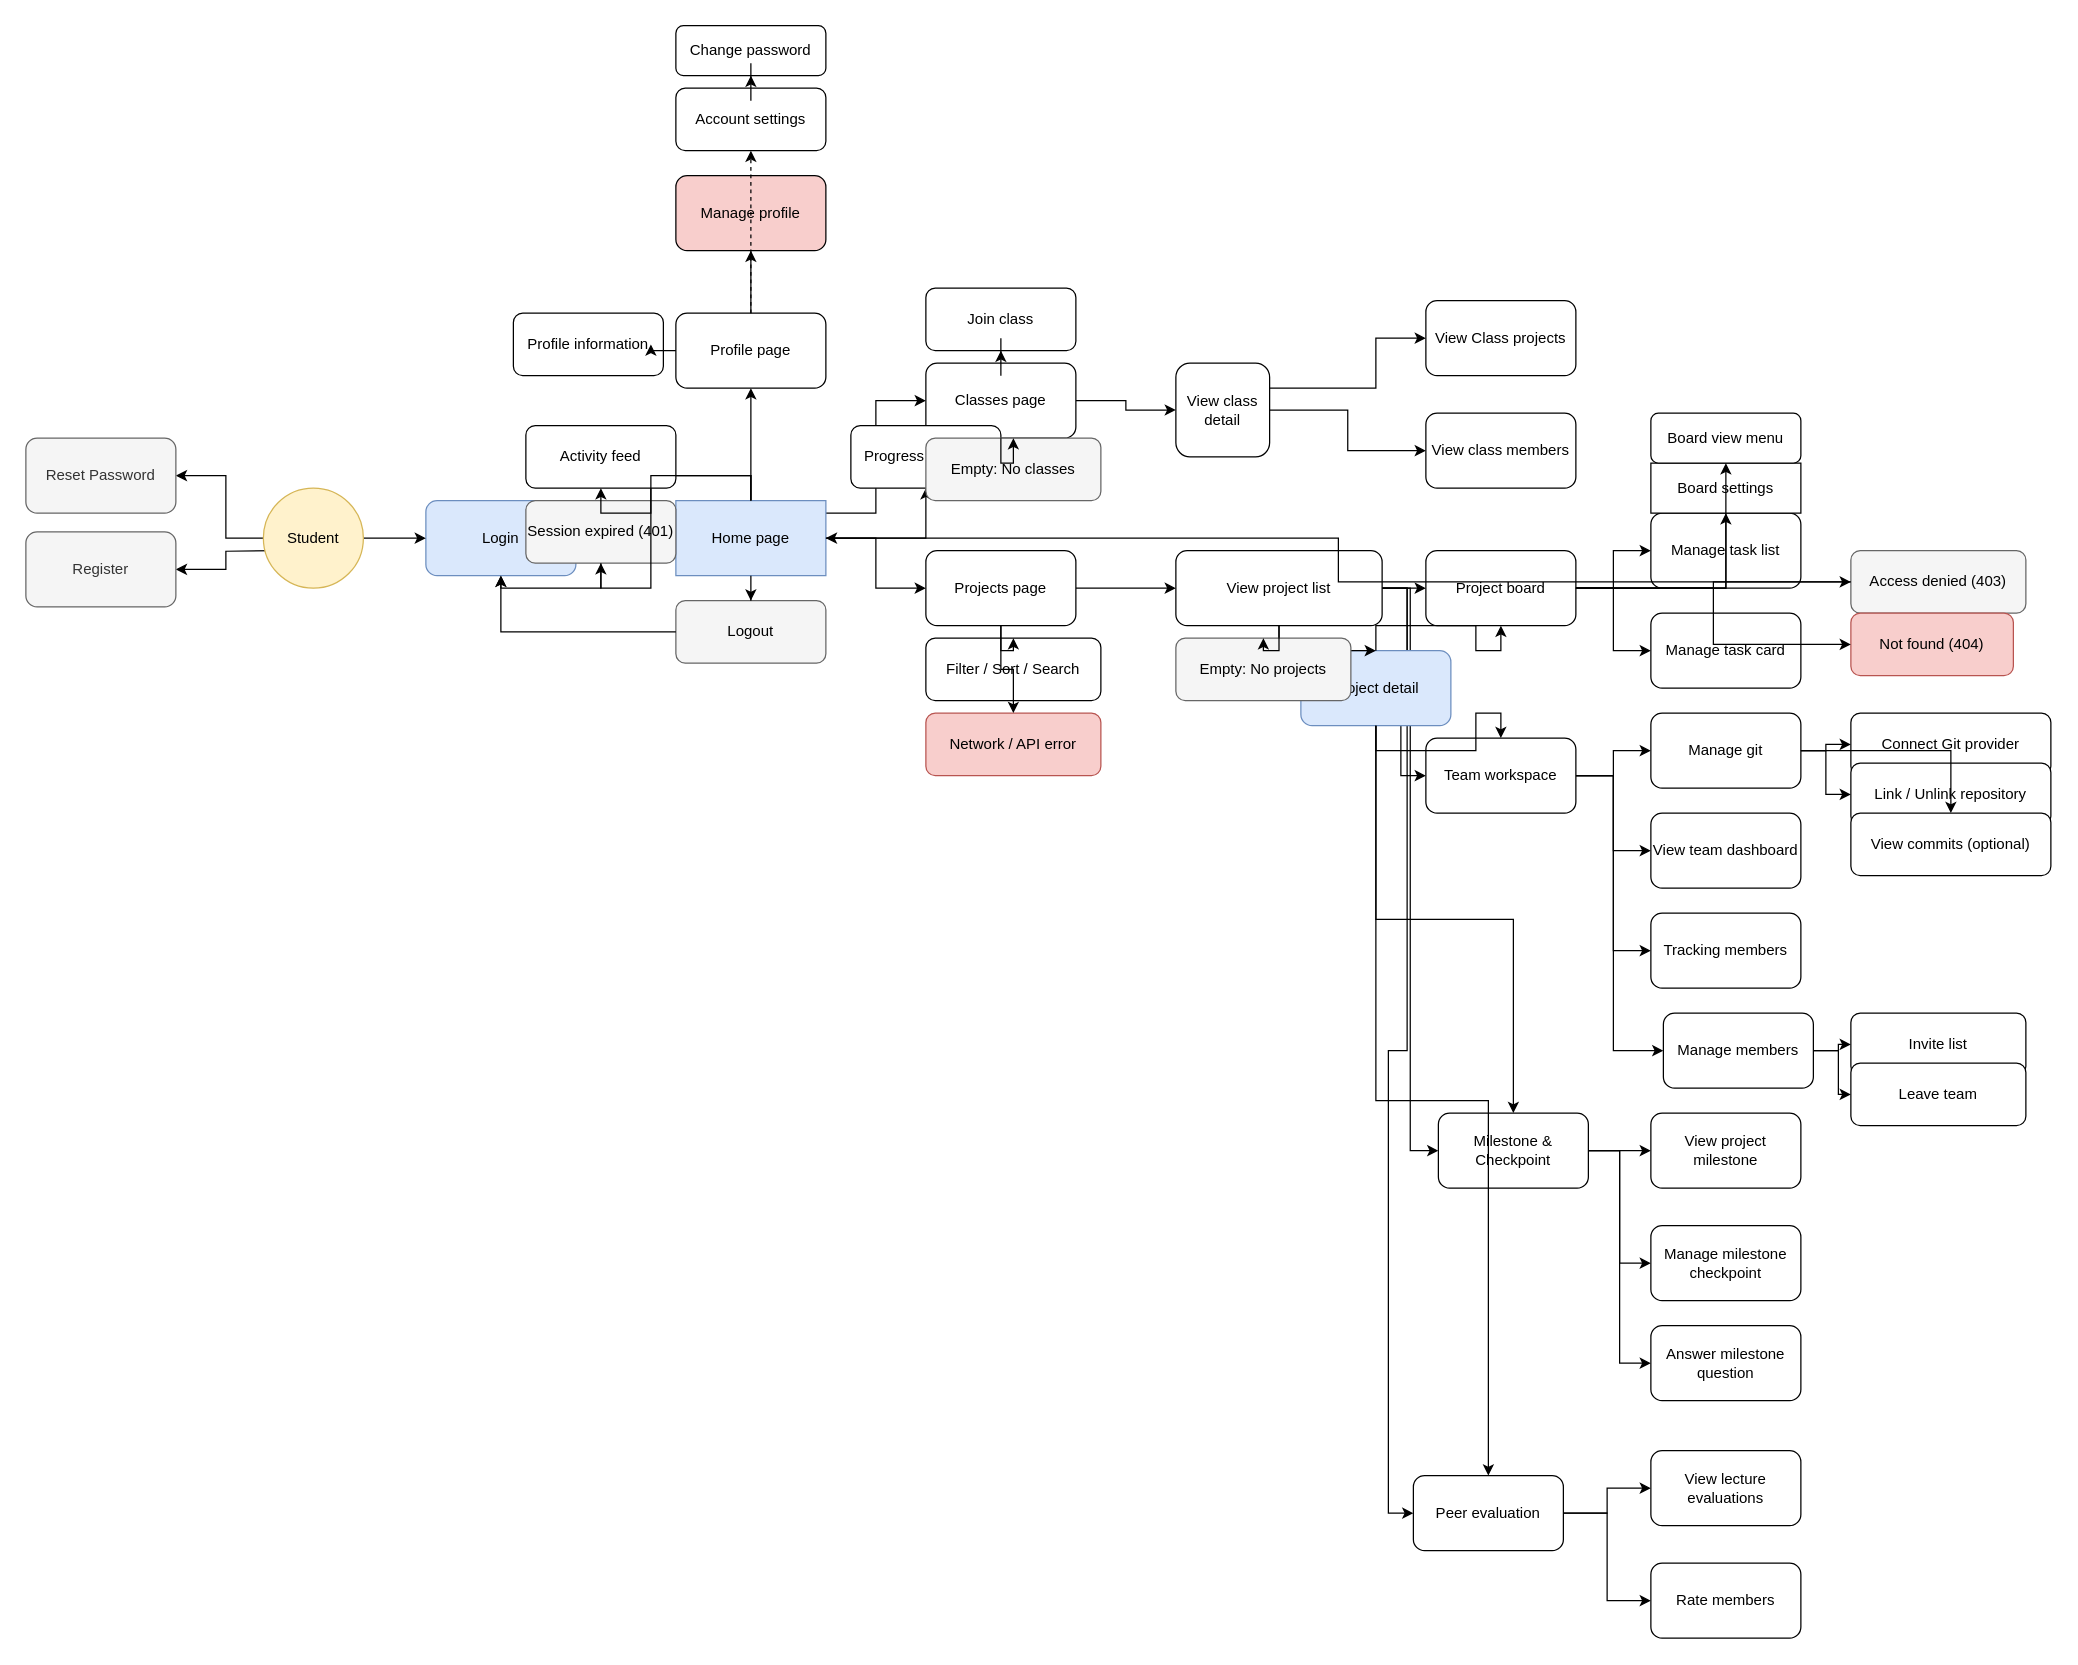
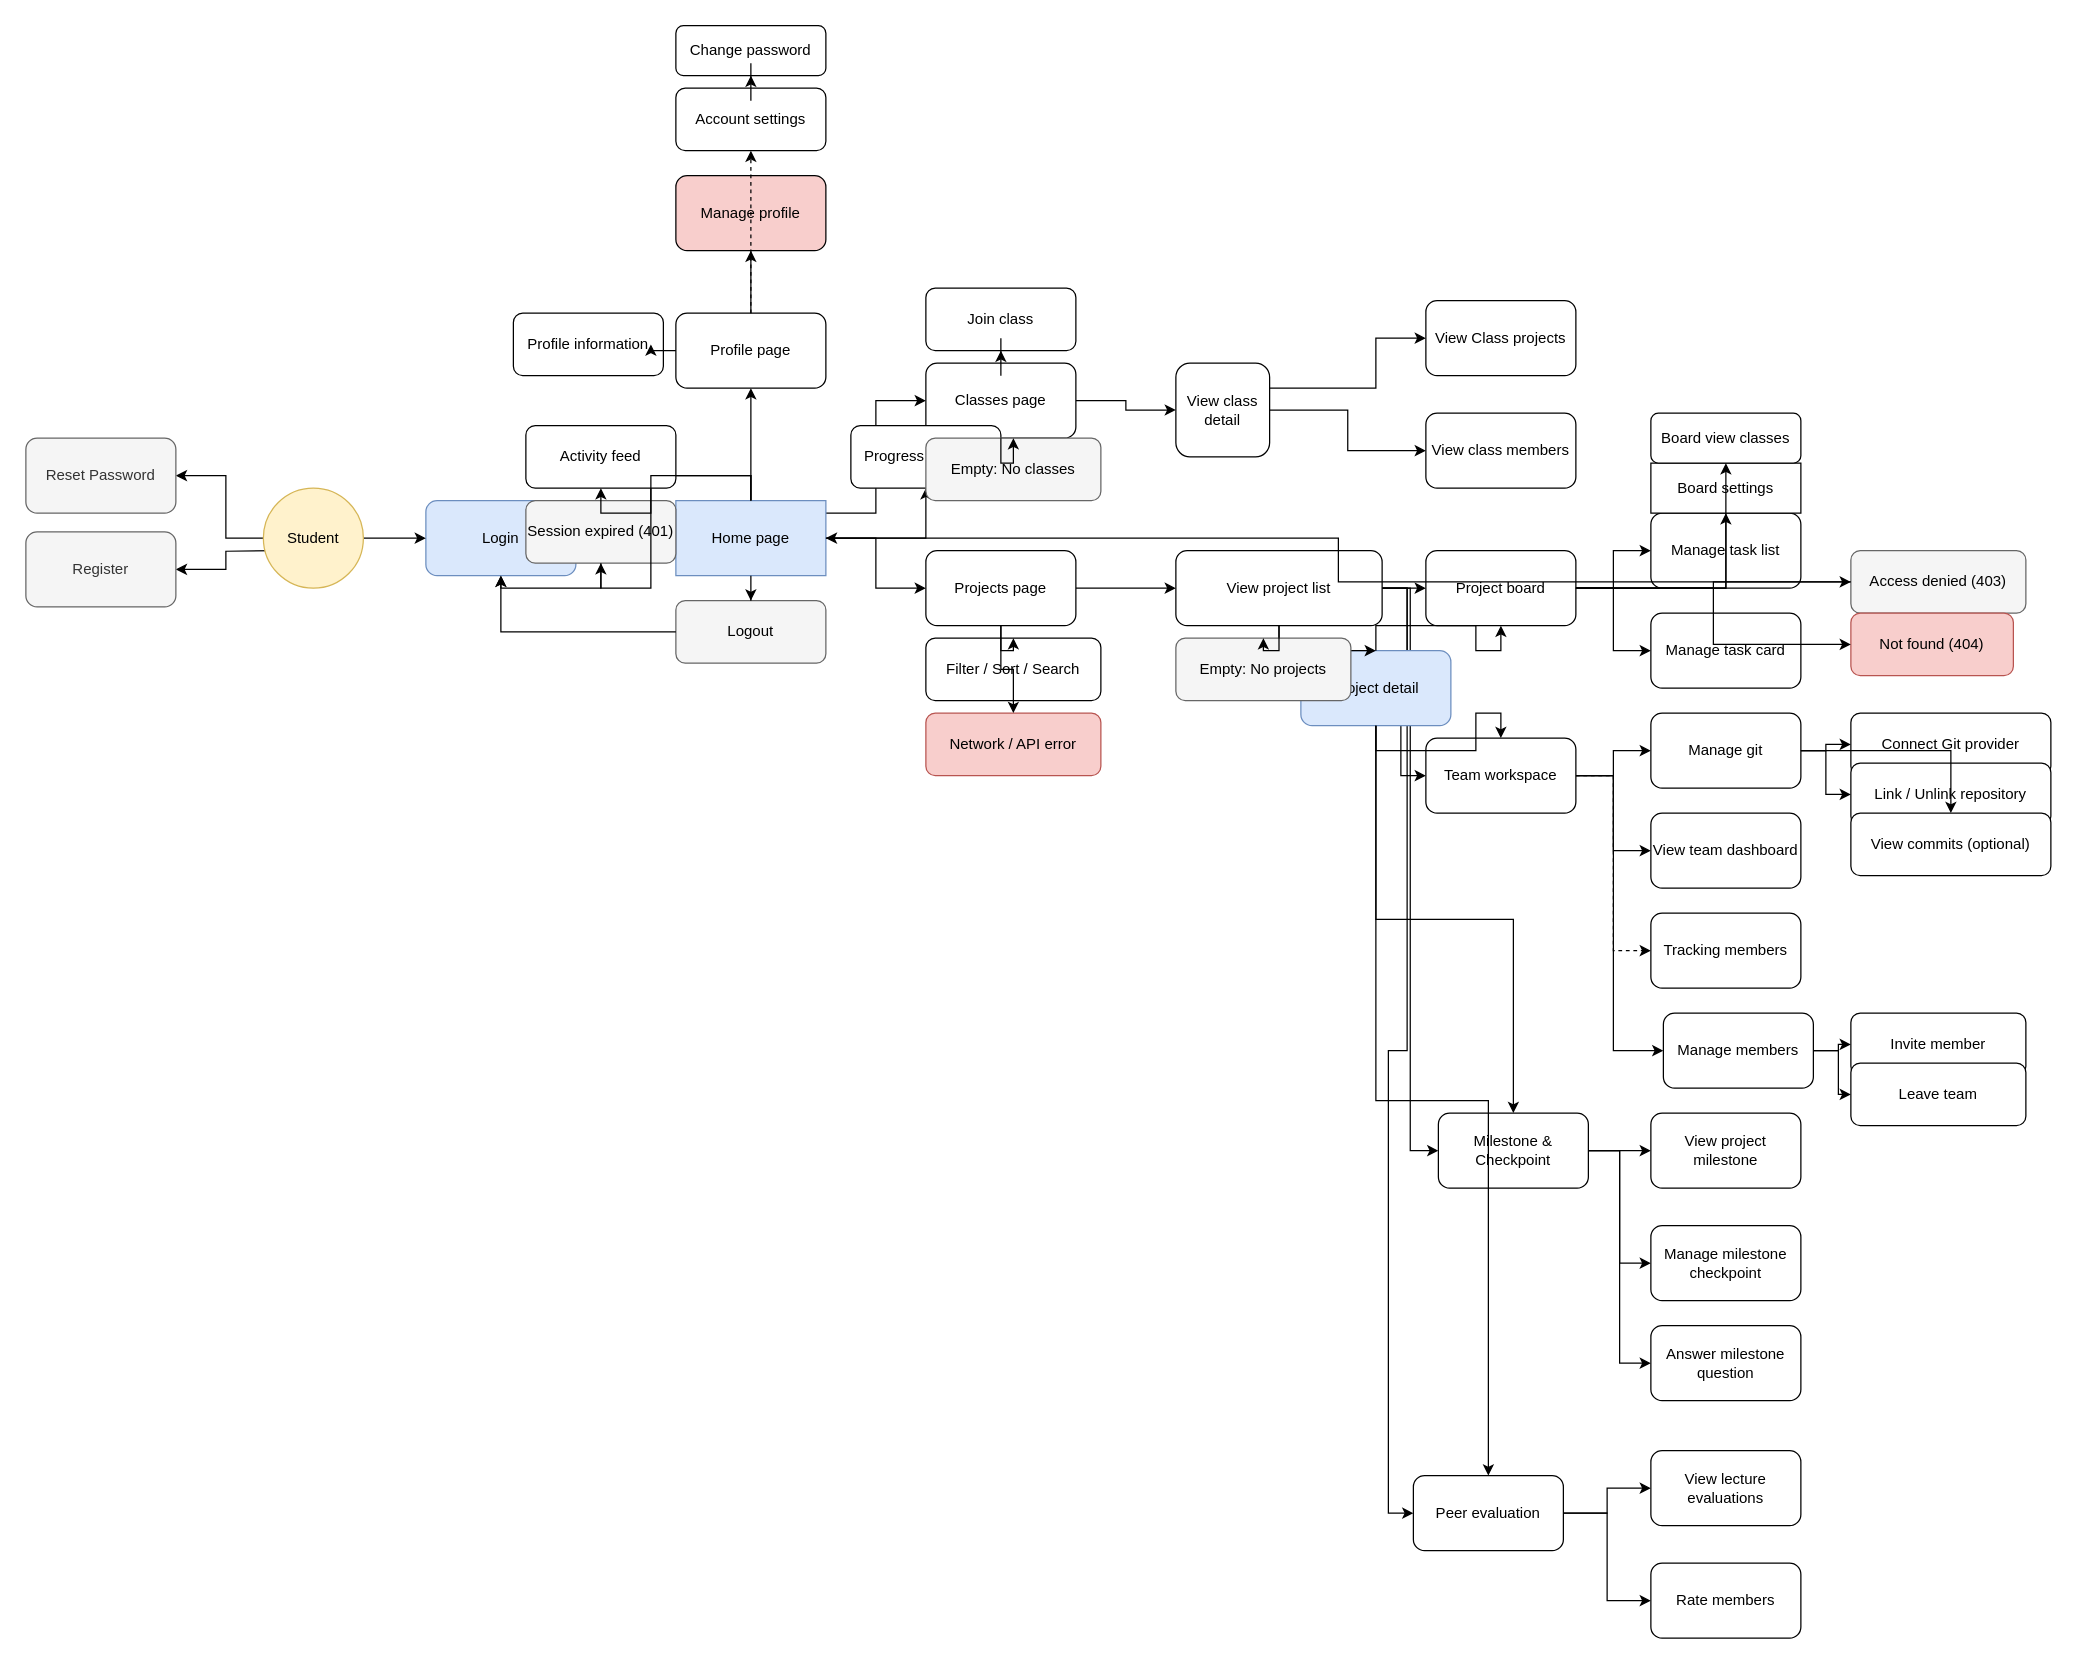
node "Board view menu": label "Board view menu" -> "Board view classes"
edge "Team workspace" -> "Tracking members": style solid -> dashed
node "Invite list": label "Invite list" -> "Invite member"
